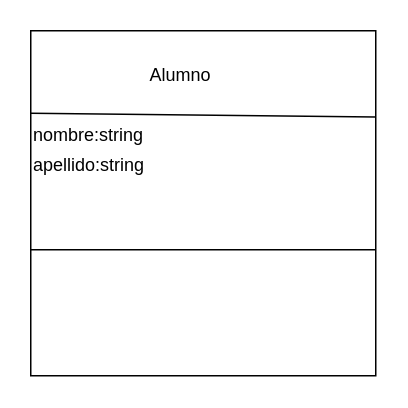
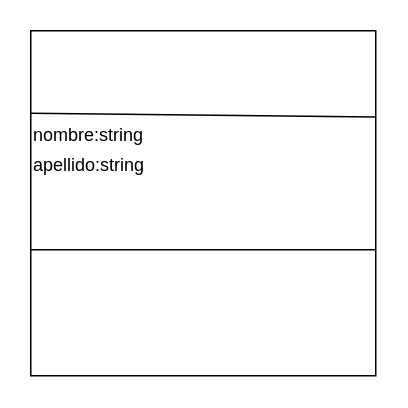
node "Alumno": removed
